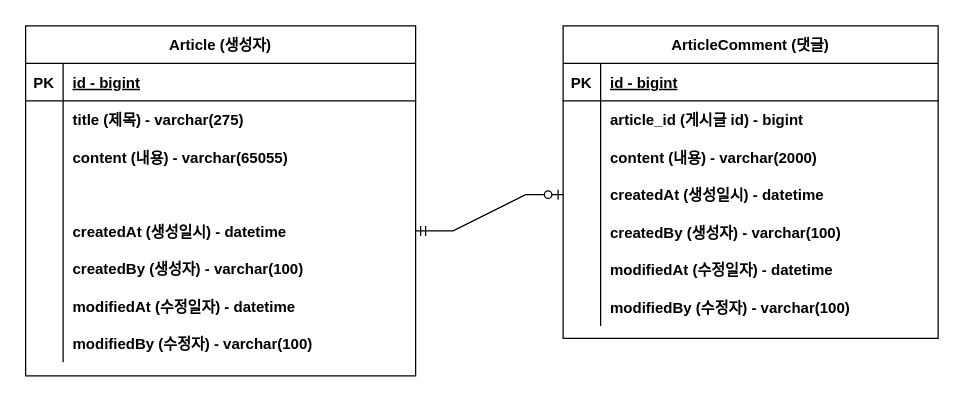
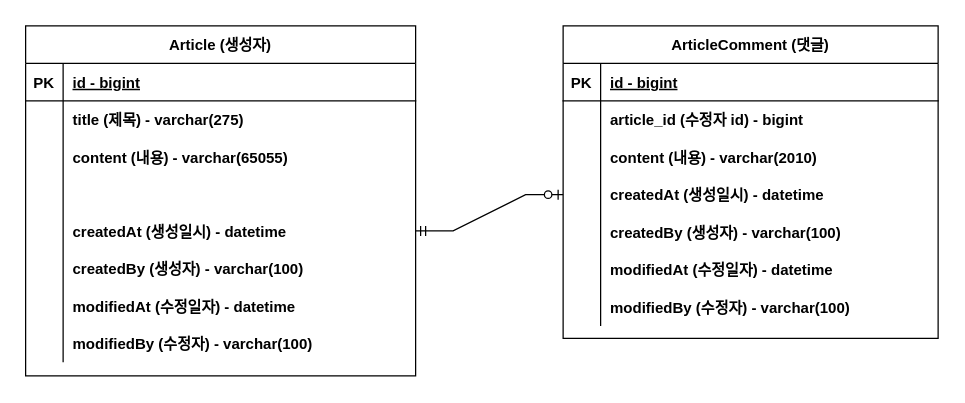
node "article_id (게시글 id) - bigint": label "article_id (게시글 id) - bigint" -> "article_id (수정자 id) - bigint"
node "content (내용) - varchar(2000)": label "content (내용) - varchar(2000)" -> "content (내용) - varchar(2010)"
